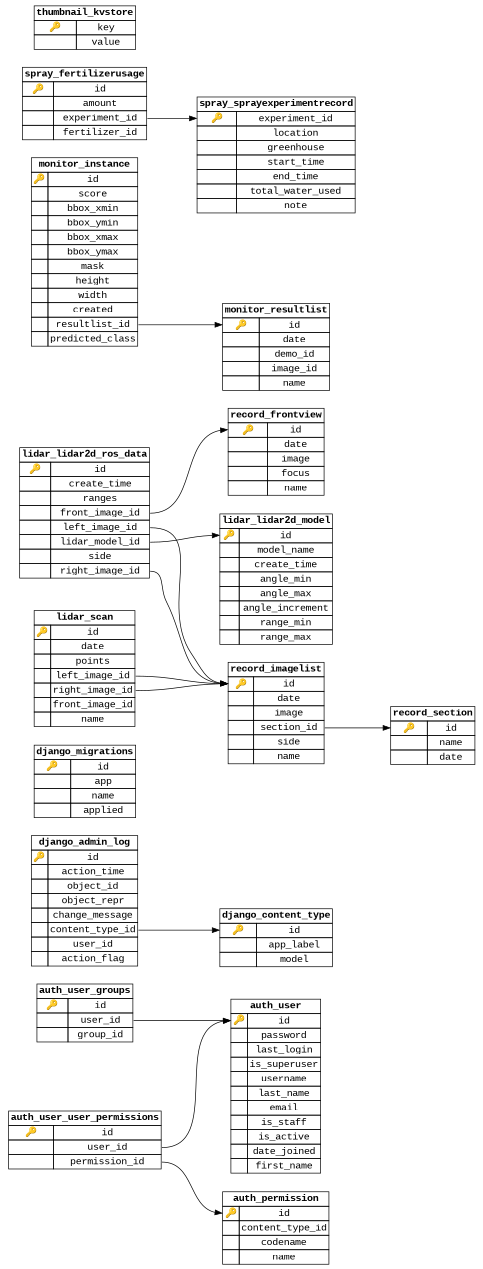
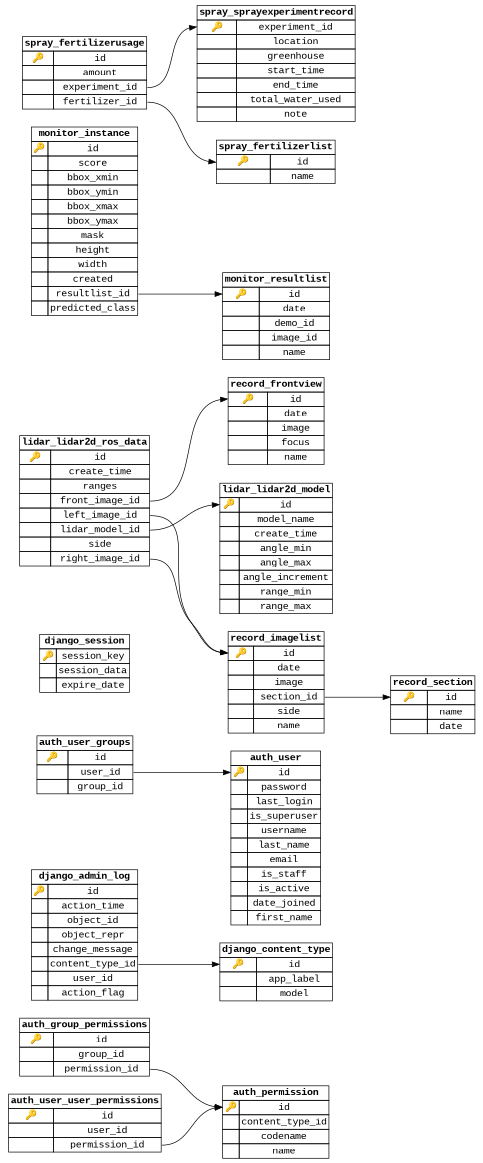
node "thumbnail_kvstore": removed
node "spray_fertilizerlist": added
node "django_session": added
node "lidar_scan": removed
node "django_migrations": removed
node "auth_group_permissions": added
edge "auth_user_user_permissions" -> "auth_user": removed
